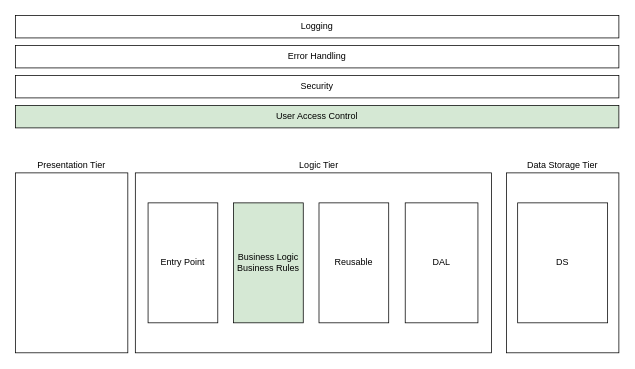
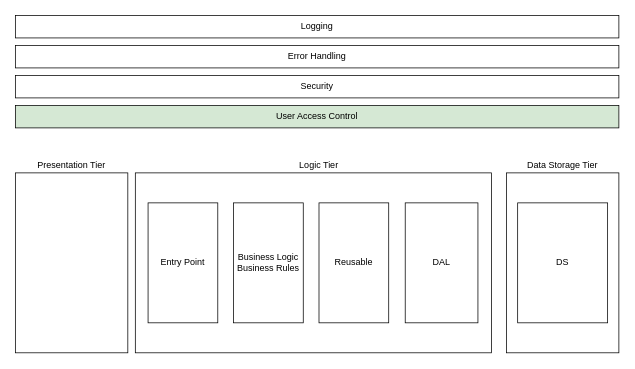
node "Business Logic Business Rules": fillcolor #d5e8d4 -> #ffffff
